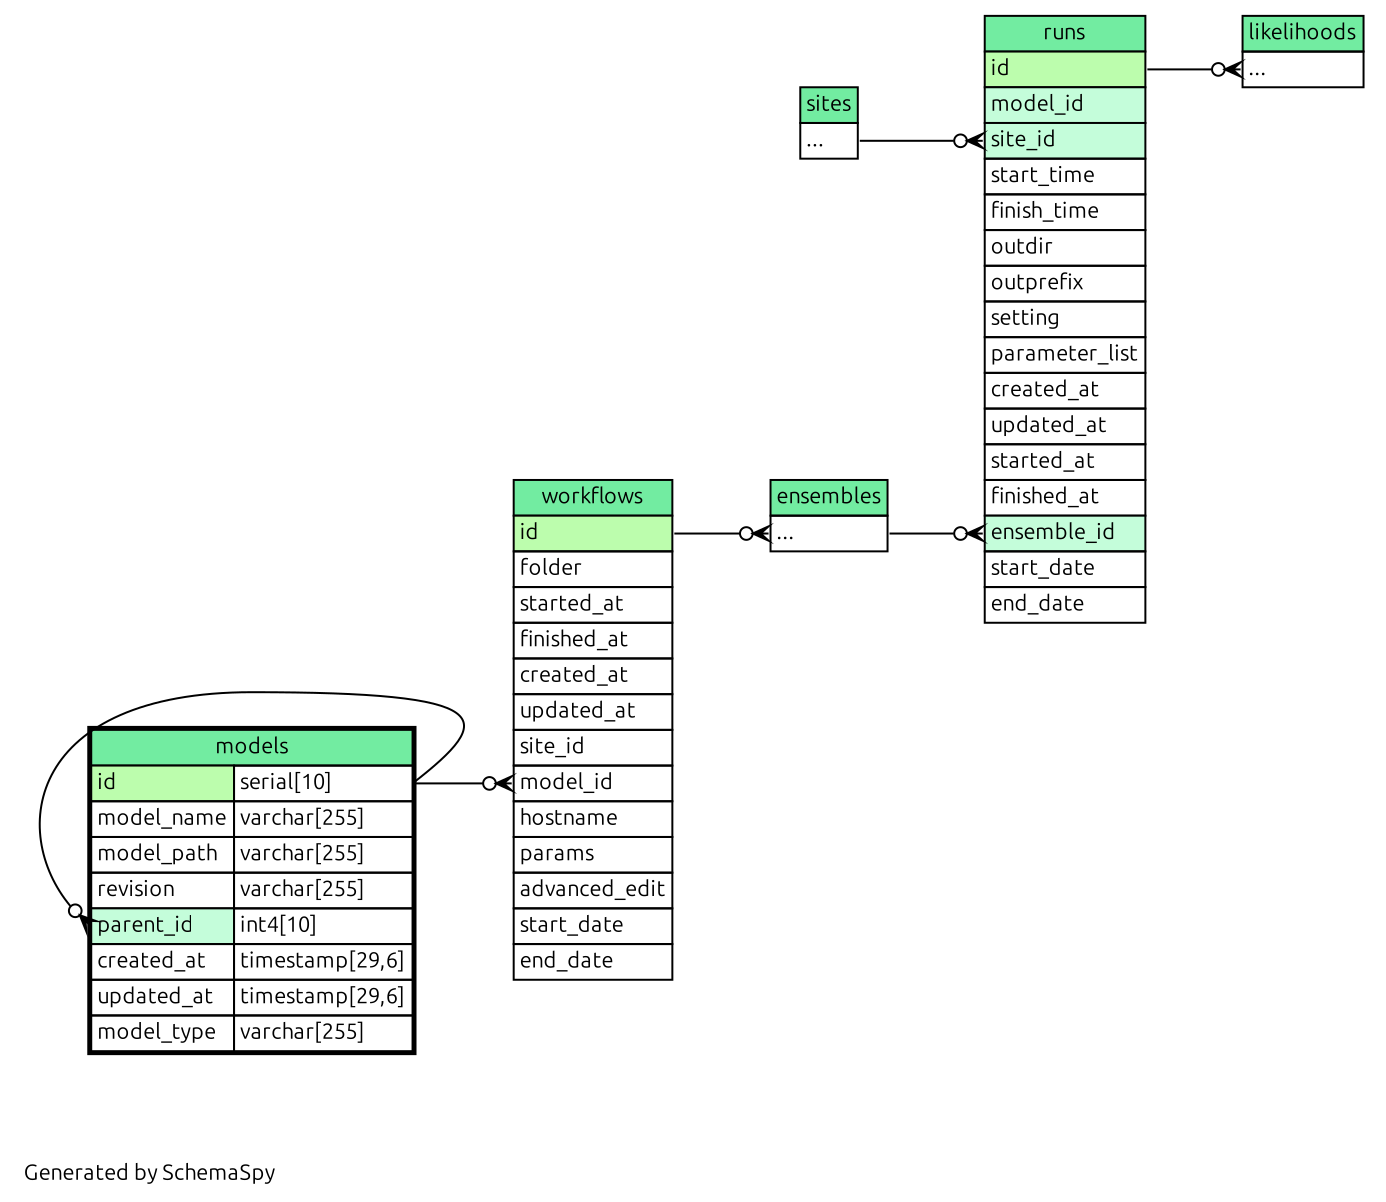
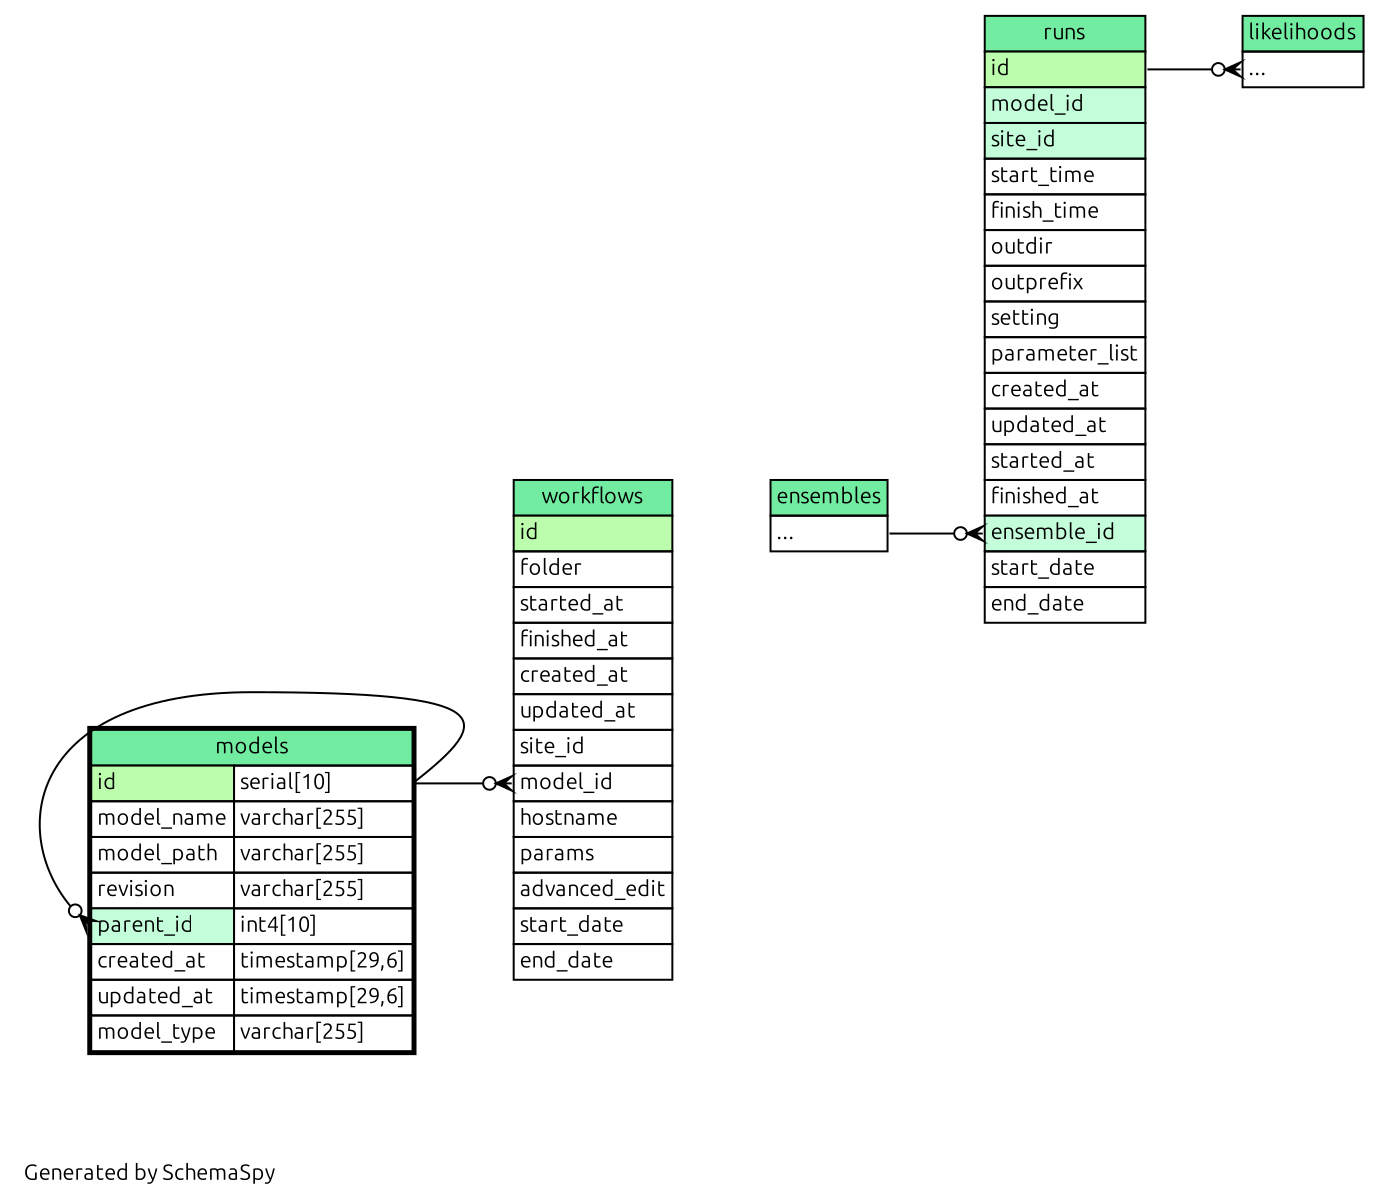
node "sites": removed
edge "workflows" -> "ensembles": removed
